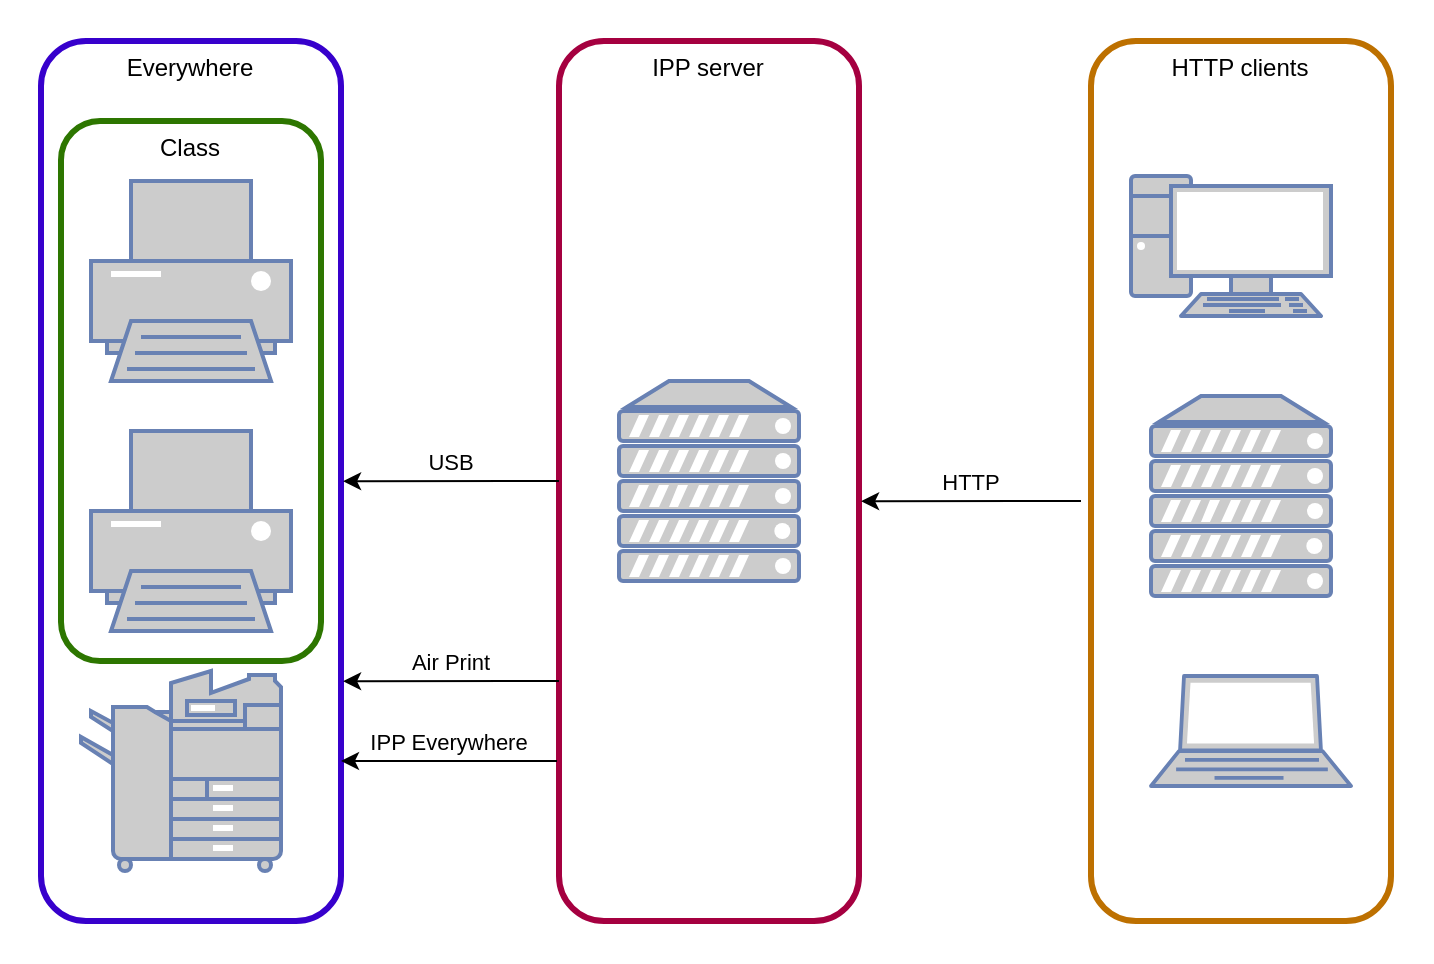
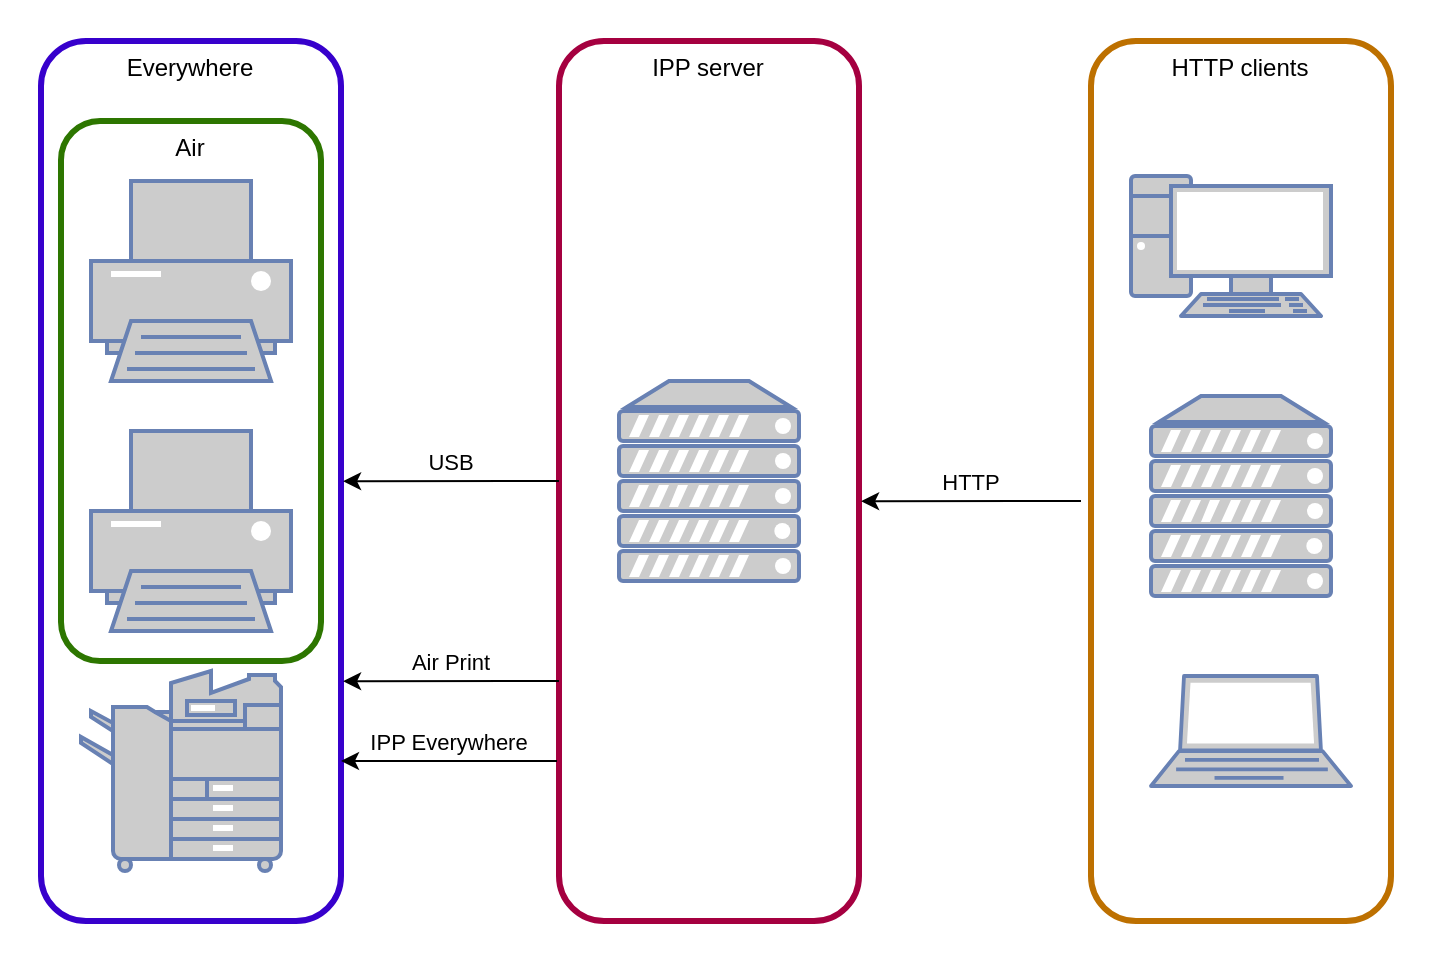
node "Class": label "Class" -> "Air"
